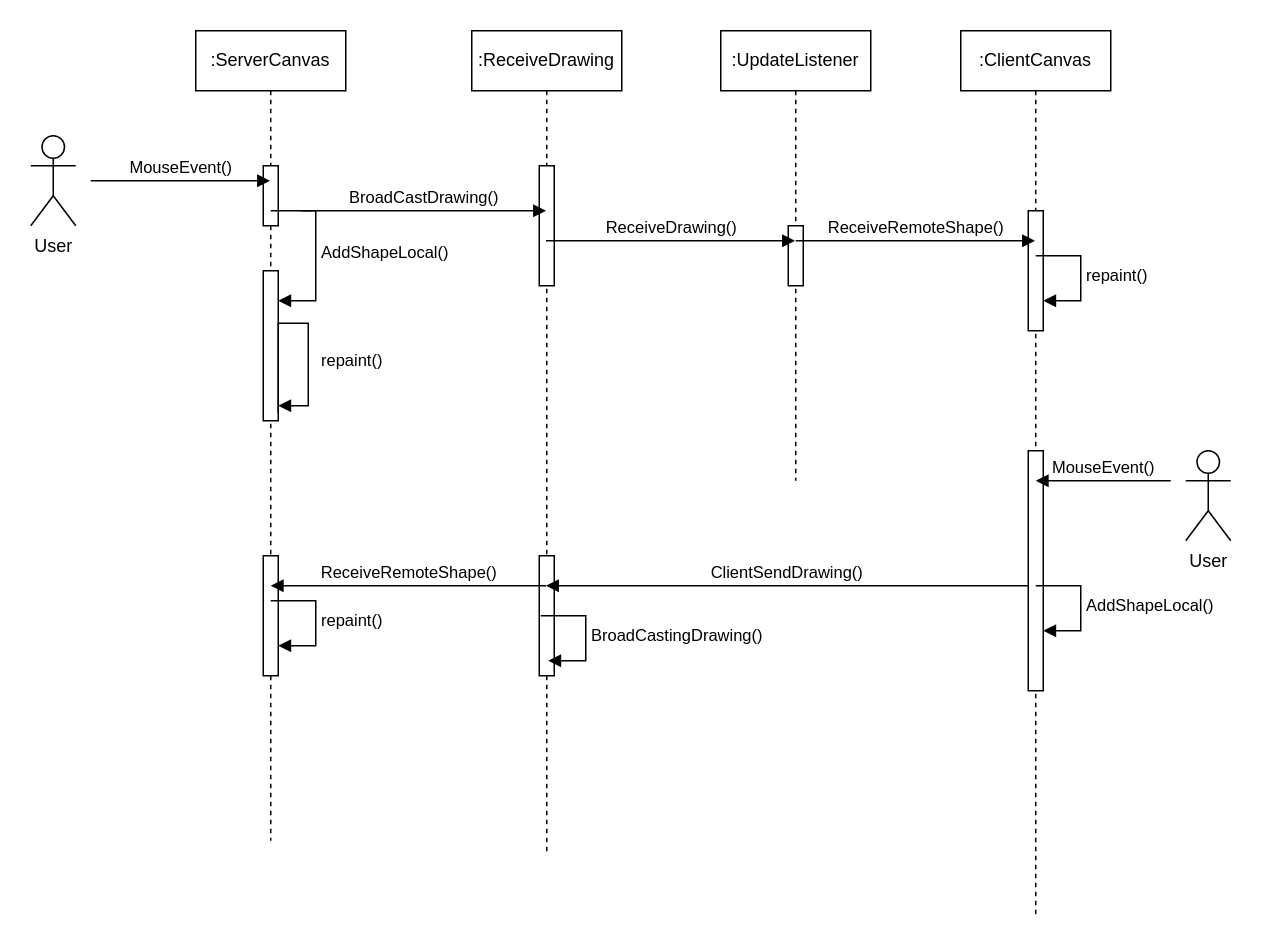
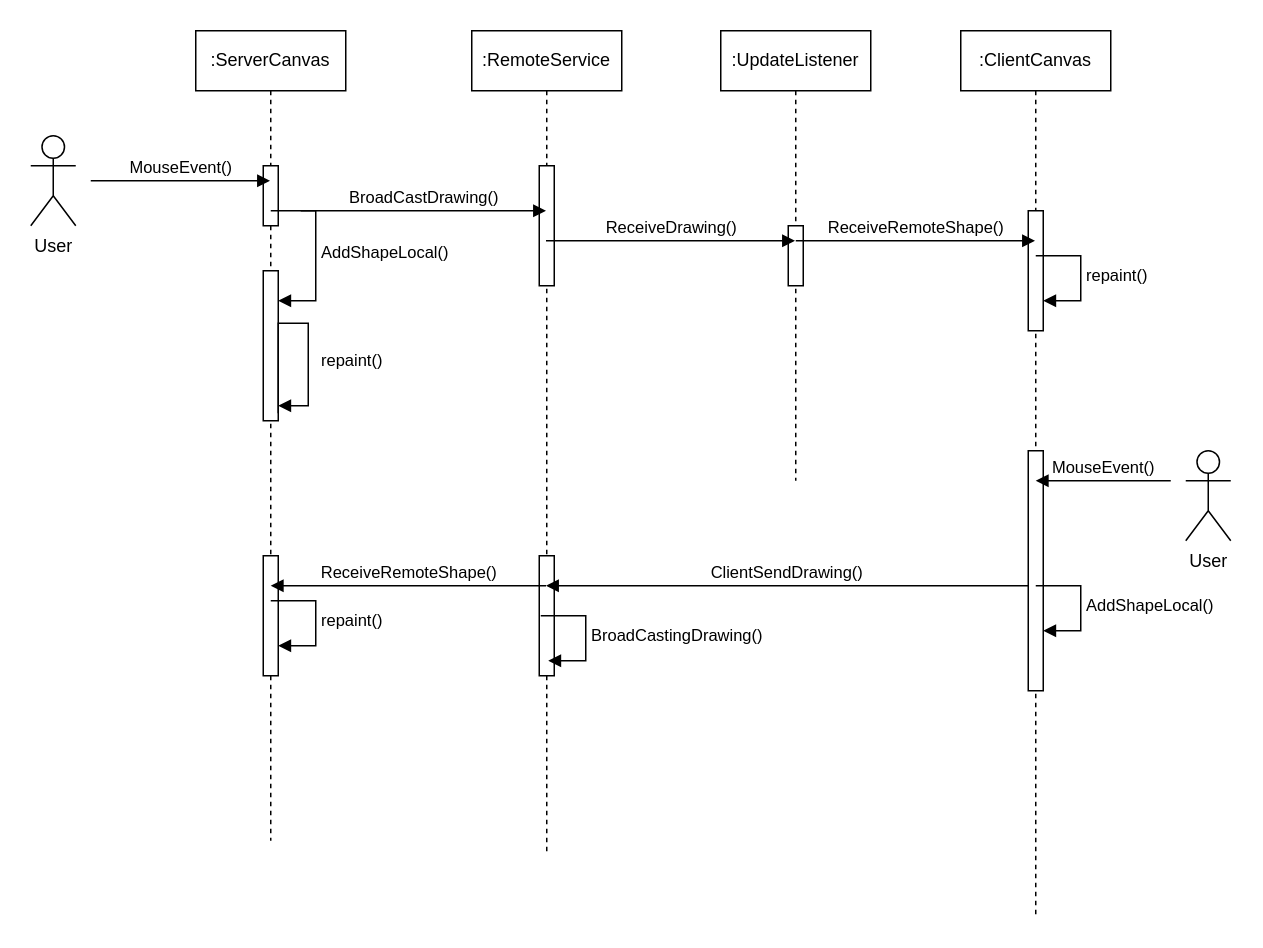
node ":ReceiveDrawing": label ":ReceiveDrawing" -> ":RemoteService"
